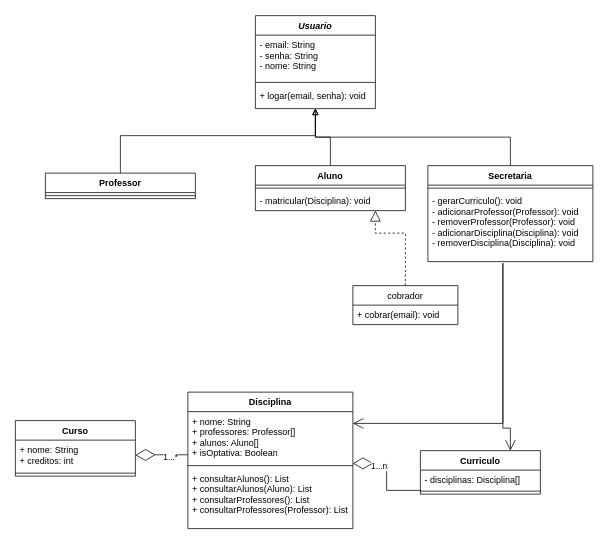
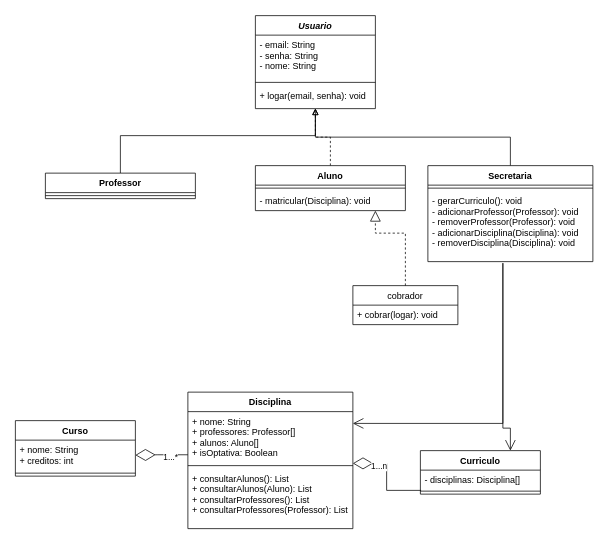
edge "Aluno" -> "Usuario": style solid -> dashed
node "+ cobrar(email): void": label "+ cobrar(email): void" -> "+ cobrar(logar): void"
